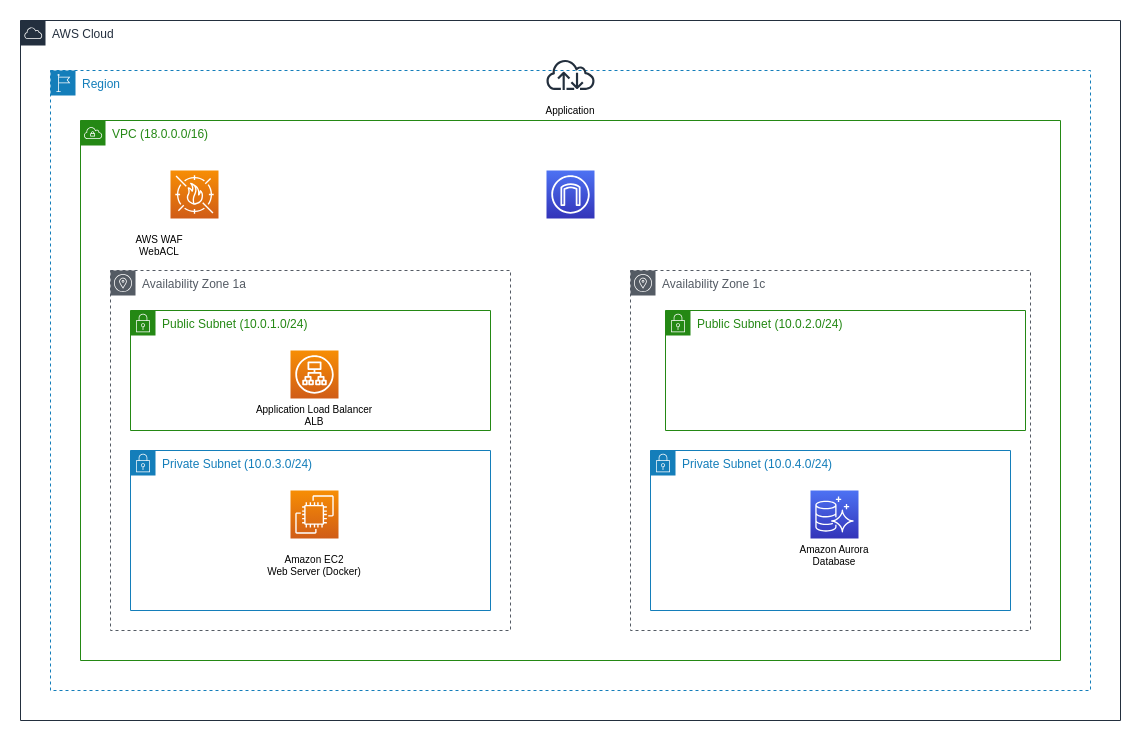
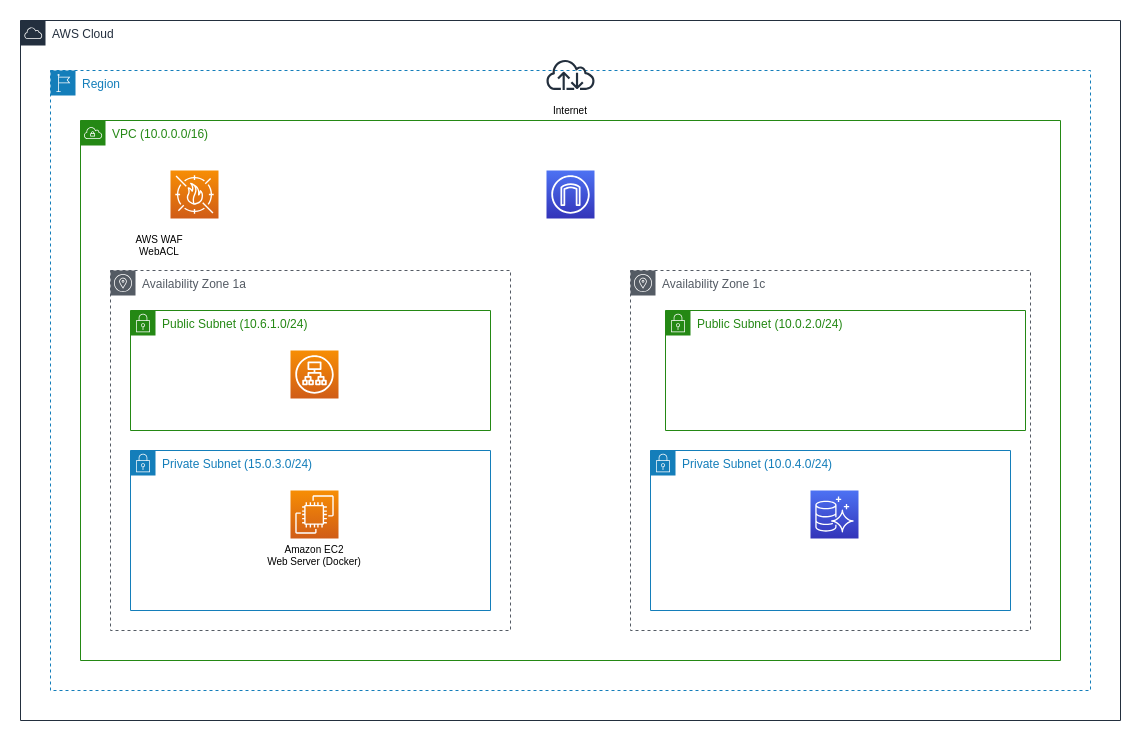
node "Application": label "Application" -> "Internet"
node "VPC (18.0.0.0/16)": label "VPC (18.0.0.0/16)" -> "VPC (10.0.0.0/16)"
node "Public Subnet (10.0.1.0/24)": label "Public Subnet (10.0.1.0/24)" -> "Public Subnet (10.6.1.0/24)"
node "Application Load Balancer ALB": removed
node "Private Subnet (10.0.3.0/24)": label "Private Subnet (10.0.3.0/24)" -> "Private Subnet (15.0.3.0/24)"
node "Amazon Aurora Database": removed
node "Amazon EC2 Web Server (Docker)": moved (315, 566) -> (315, 556)
